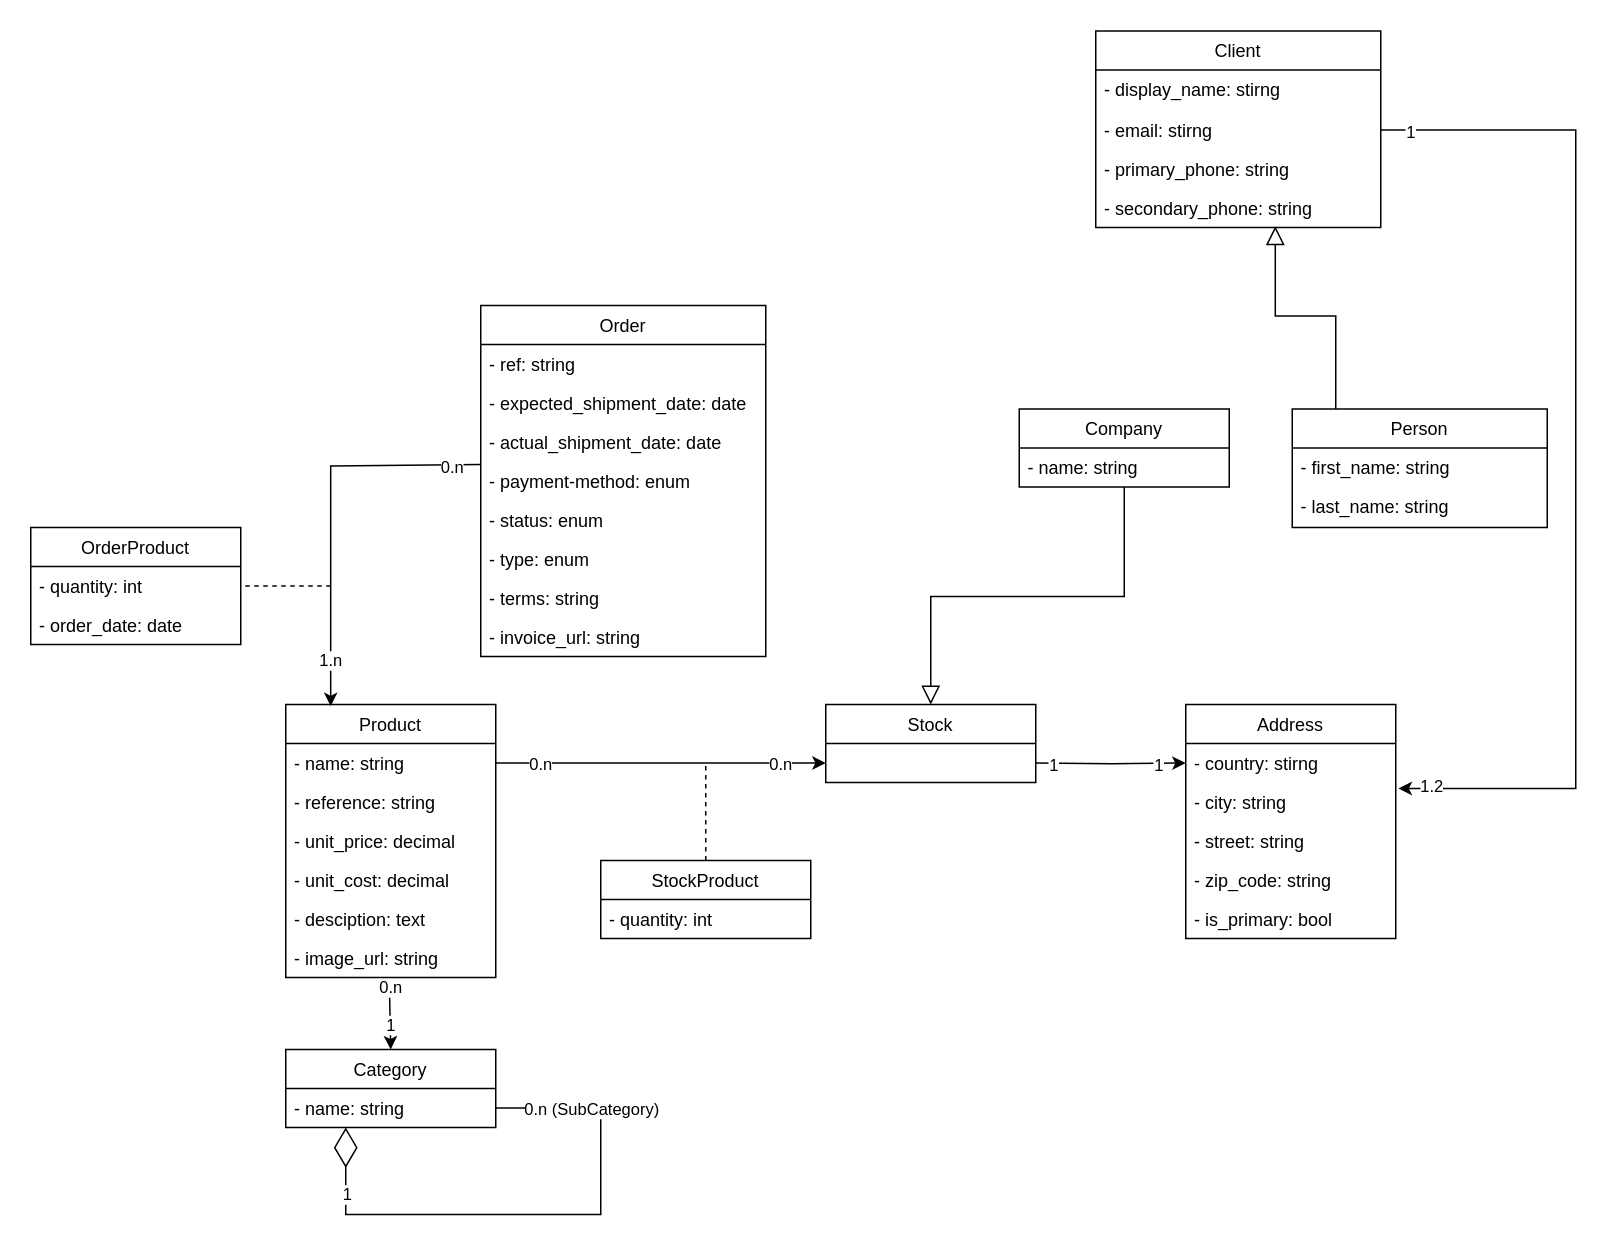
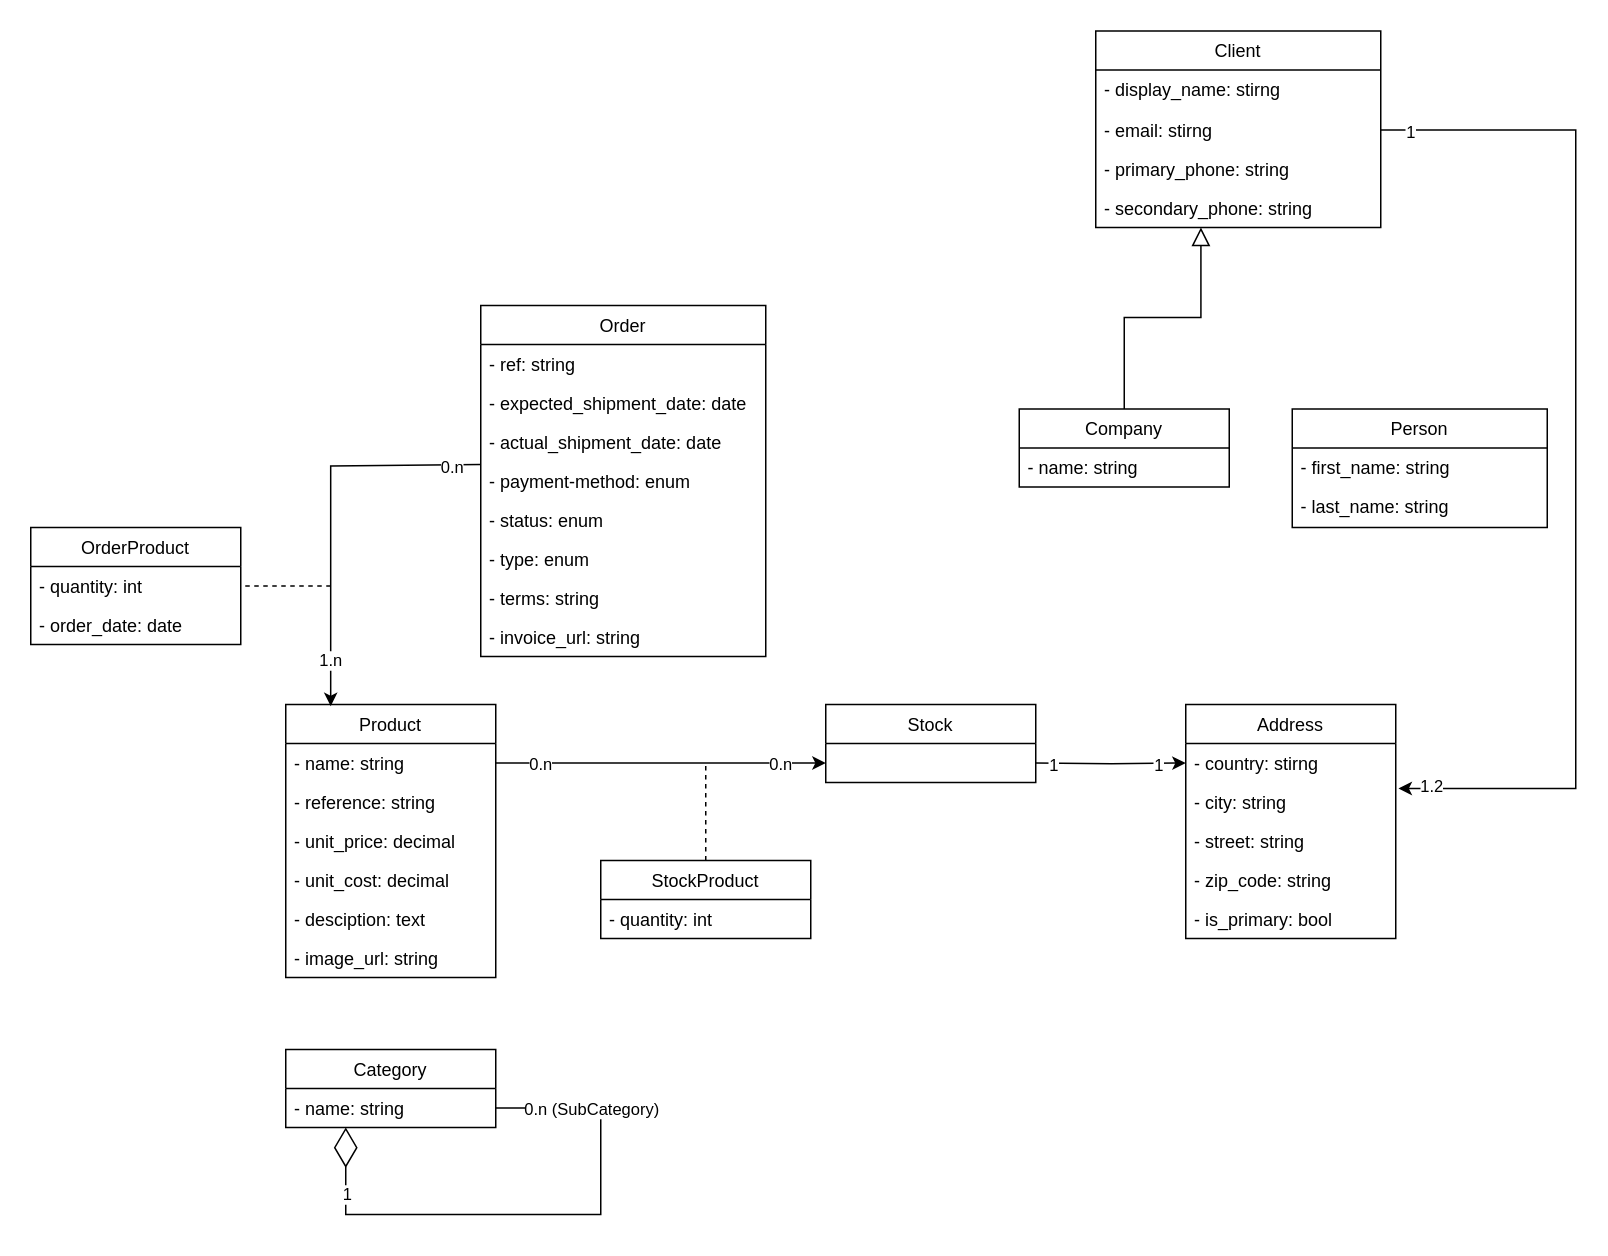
edge "Person" -> "- secondary_phone: string": removed
edge "Company" -> "Stock": now "Company" -> "- secondary_phone: string"
edge "- image_url: string" -> "Category": removed, labels "0.n", "1"
